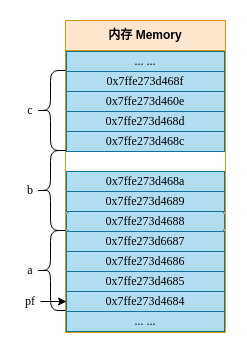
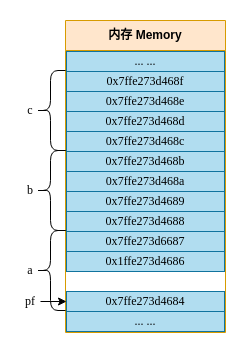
node "0x7ffe273d460e": label "0x7ffe273d460e" -> "0x7ffe273d468e"
node "0x7ffe273d468b": added
node "0x7ffe273d4688": shape rounded rectangle -> rectangle
node "0x7ffe273d4686": label "0x7ffe273d4686" -> "0x1ffe273d4686"
node "0x7ffe273d4685": removed
